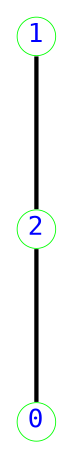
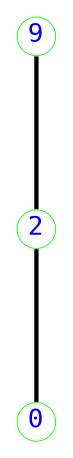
node "1": label "1" -> "9"
